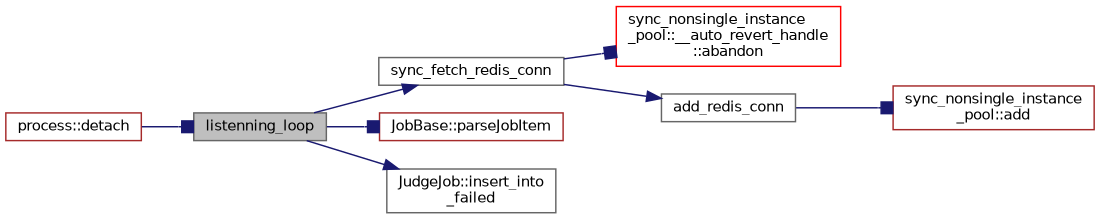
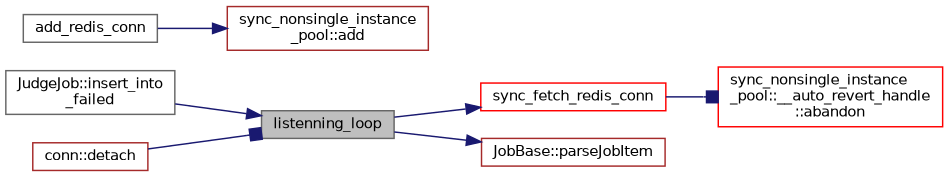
node "sync_fetch_redis_conn": color gray40 -> red
edge "sync_fetch_redis_conn" -> "add_redis_conn": removed
edge "add_redis_conn" -> "sync_nonsingle_instance _pool::add": arrowhead box -> normal
node "process::detach": label "process::detach" -> "conn::detach"
edge "listenning_loop" -> "JobBase::parseJobItem": arrowhead box -> normal
edge "listenning_loop" -> "JudgeJob::insert_into _failed": reversed
